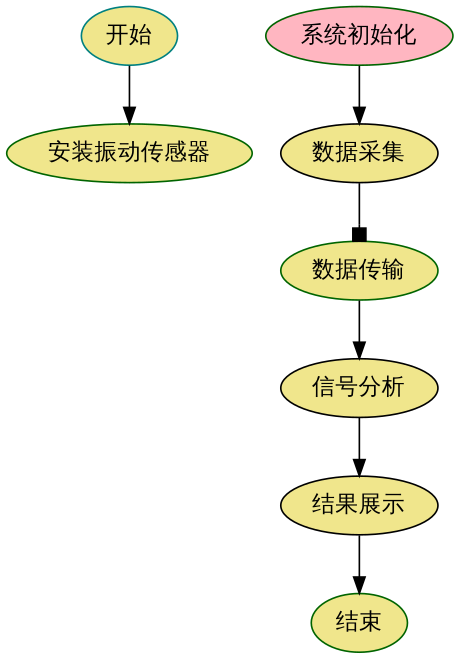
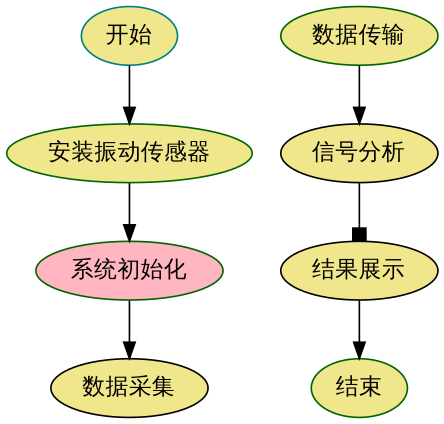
edge "安装振动传感器" -> "系统初始化": added
edge "数据采集" -> "数据传输": removed
edge "信号分析" -> "结果展示": arrowhead normal -> box
